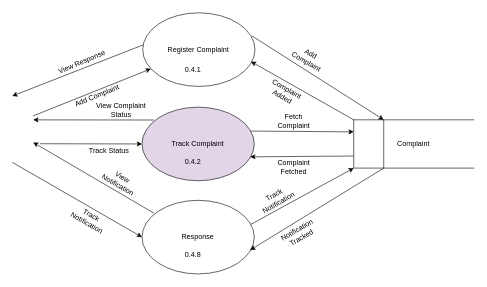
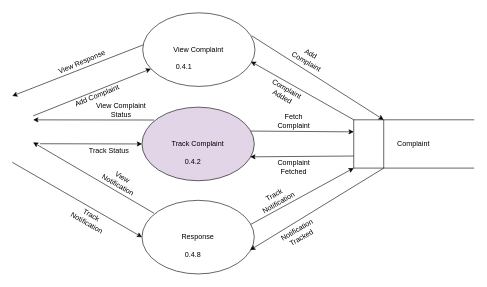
node "Register Complaint": label "Register Complaint" -> "View Complaint"
node "0.4.1": moved (193, 70) -> (184, 67)
